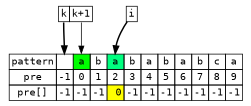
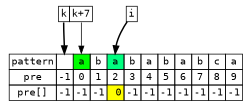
node "k": text "k+1" -> "k+7"
